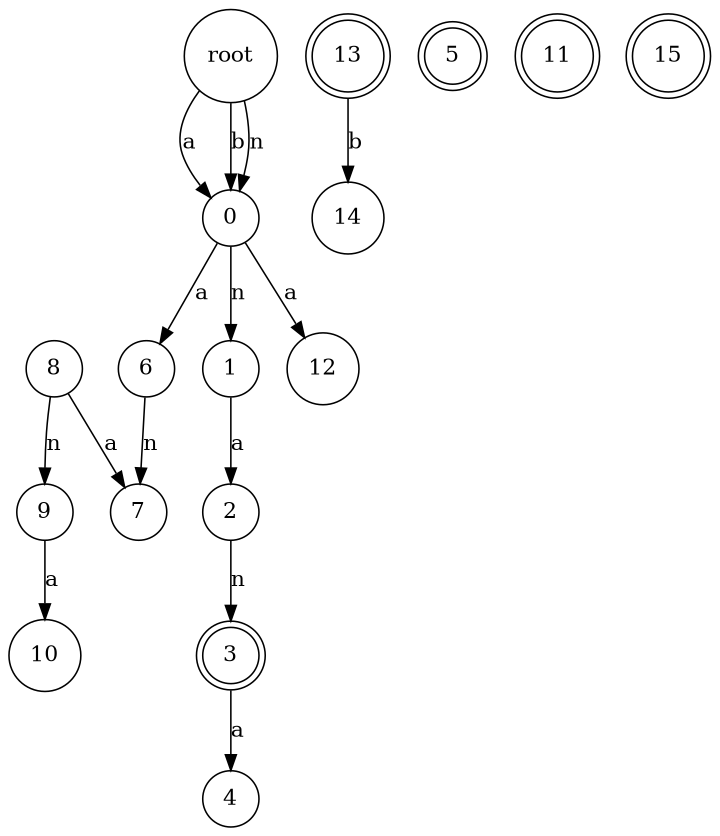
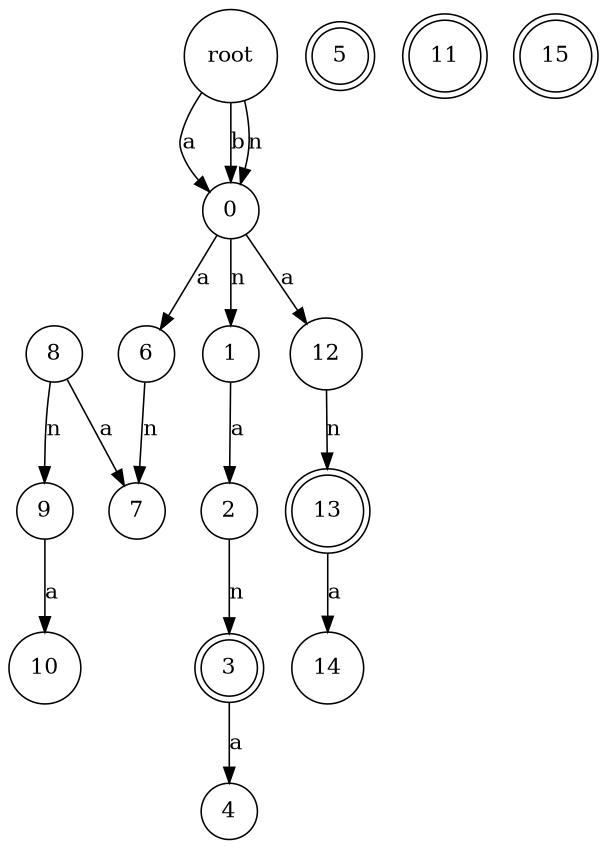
edge "13" -> "14": label "b" -> "a"
edge "12" -> "13": added, label "n"
